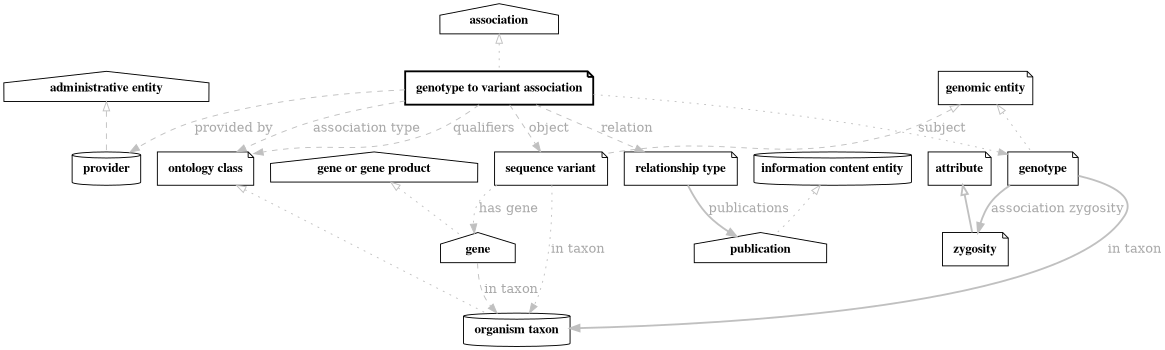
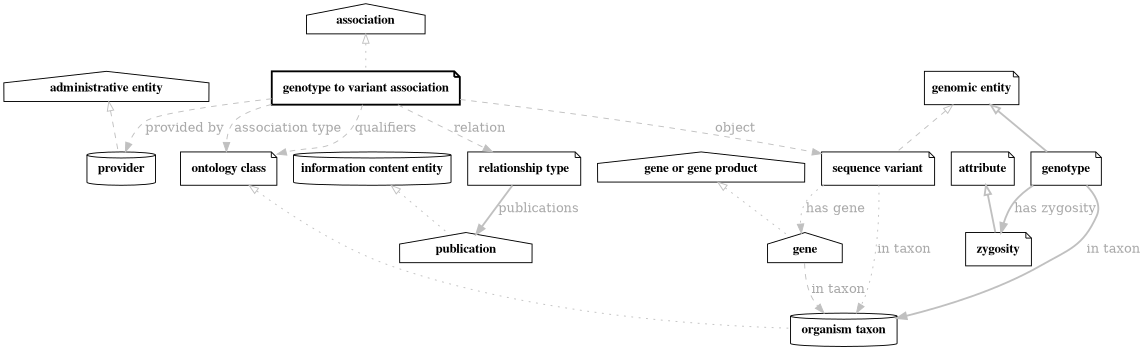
edge "genotype to variant association" -> "genotype": removed, label "subject"
edge "genotype" -> "genomic entity": style dotted -> bold
edge "genotype" -> "zygosity": label "association zygosity" -> "has zygosity"
